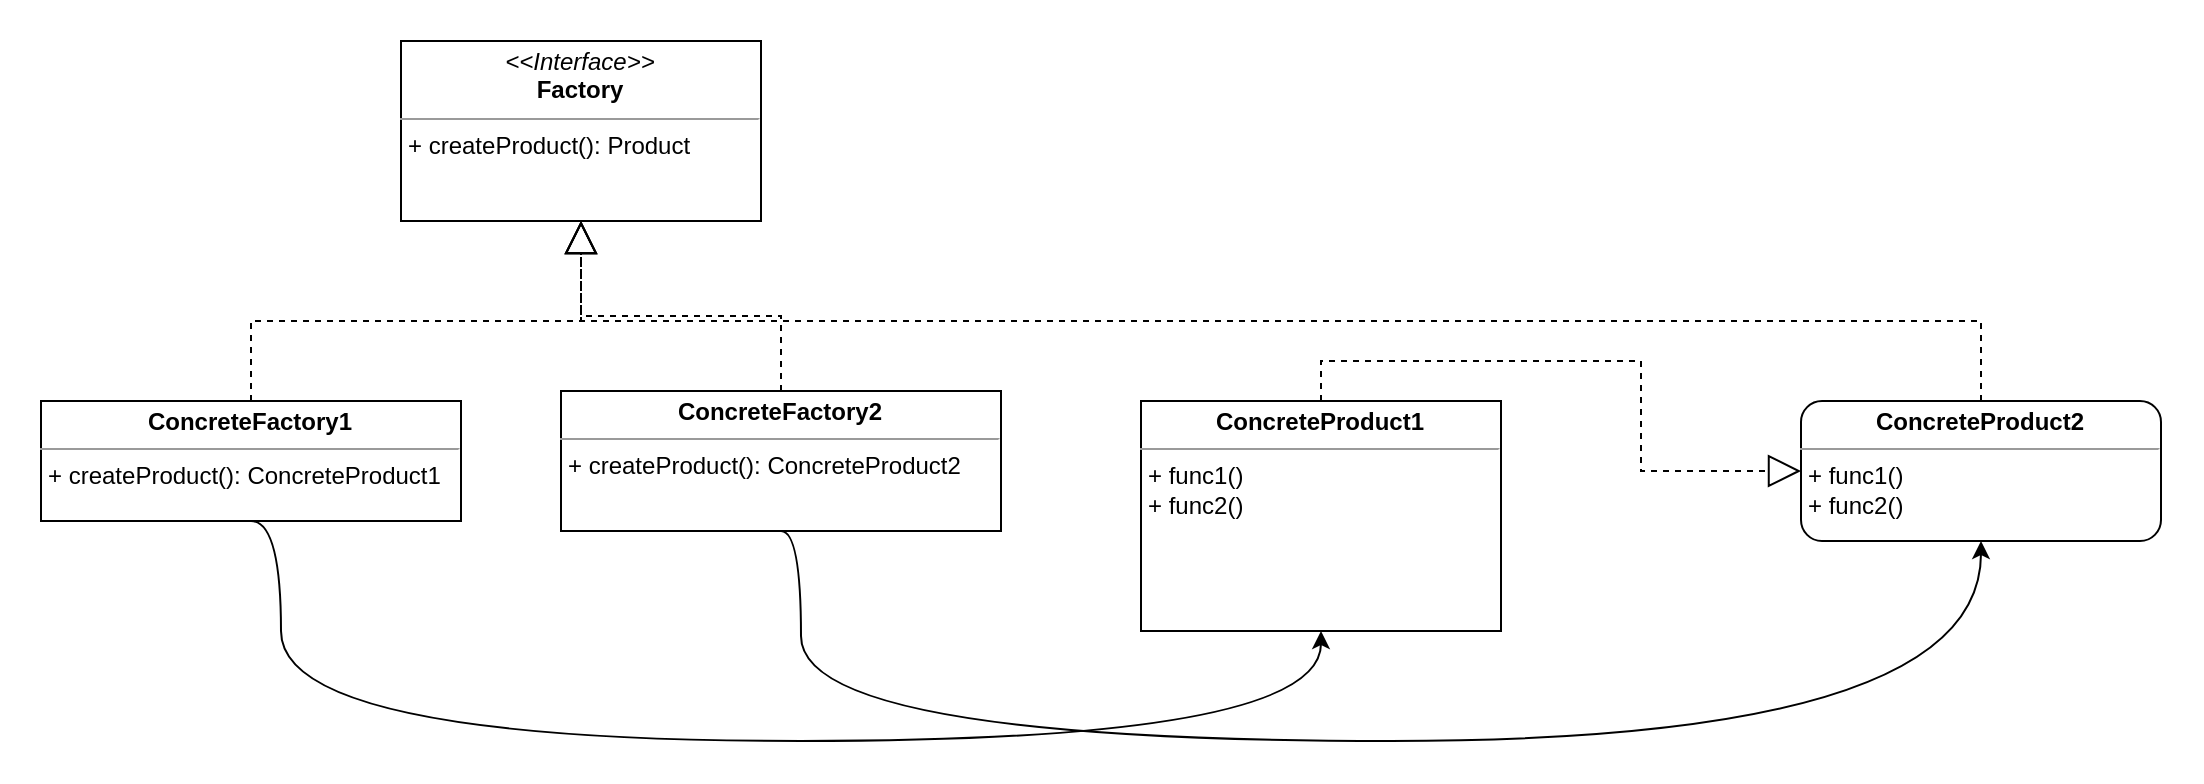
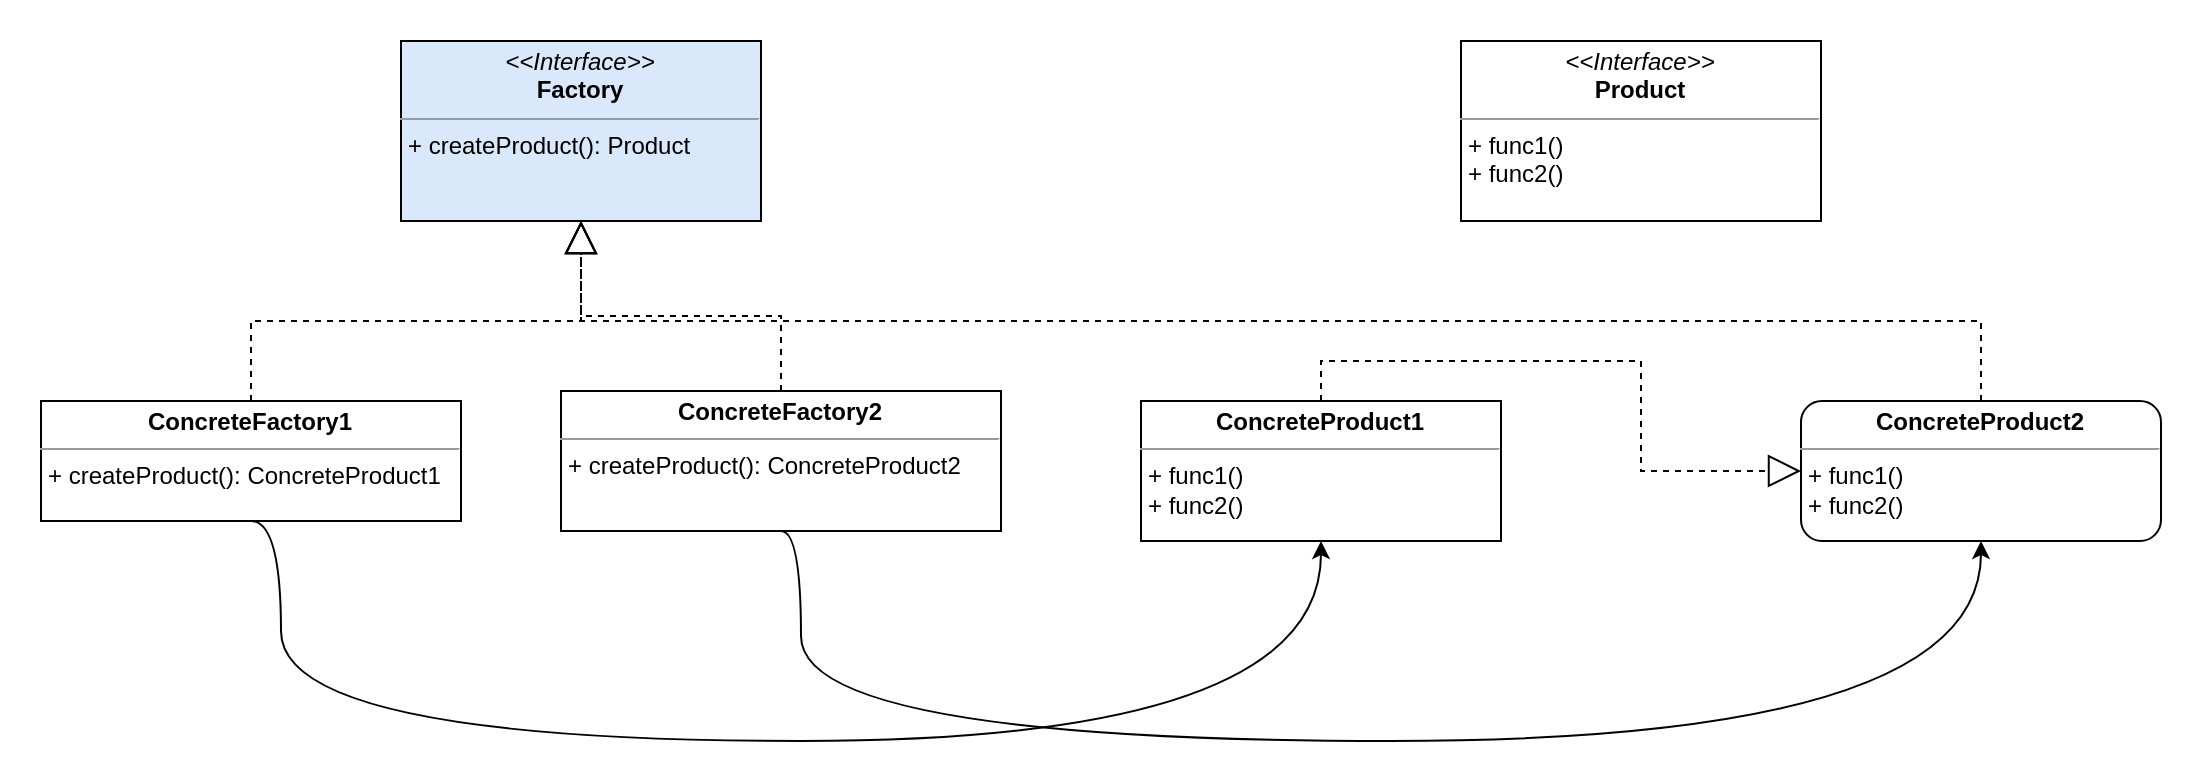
node "<<Interface>> Factory + createProduct(): Product": fillcolor #ffffff -> #dae8fc
node "<<Interface>> Product + func1() + func2()": added
node "ConcreteProduct1 + func1() + func2()": size 360x230 -> 360x140
